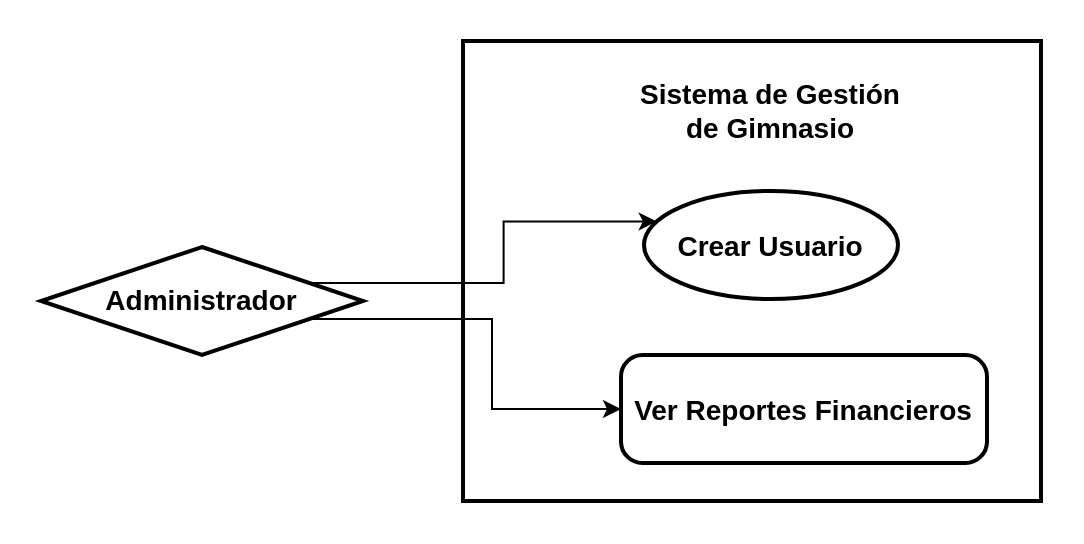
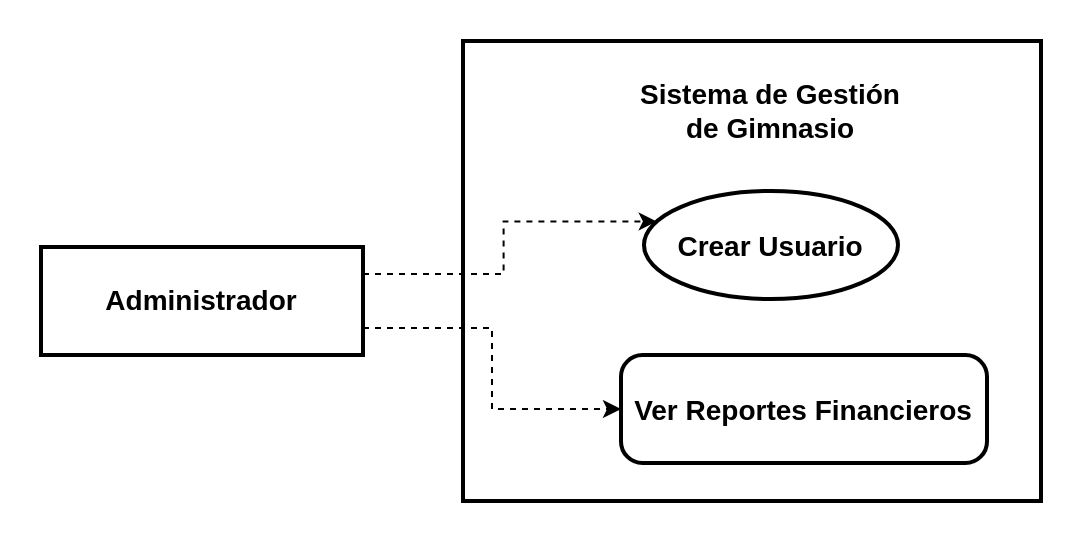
edge "Administrador" -> "Crear Usuario": style solid -> dashed
node "Administrador": shape diamond -> rectangle
edge "Administrador" -> "Ver Reportes Financieros": style solid -> dashed
